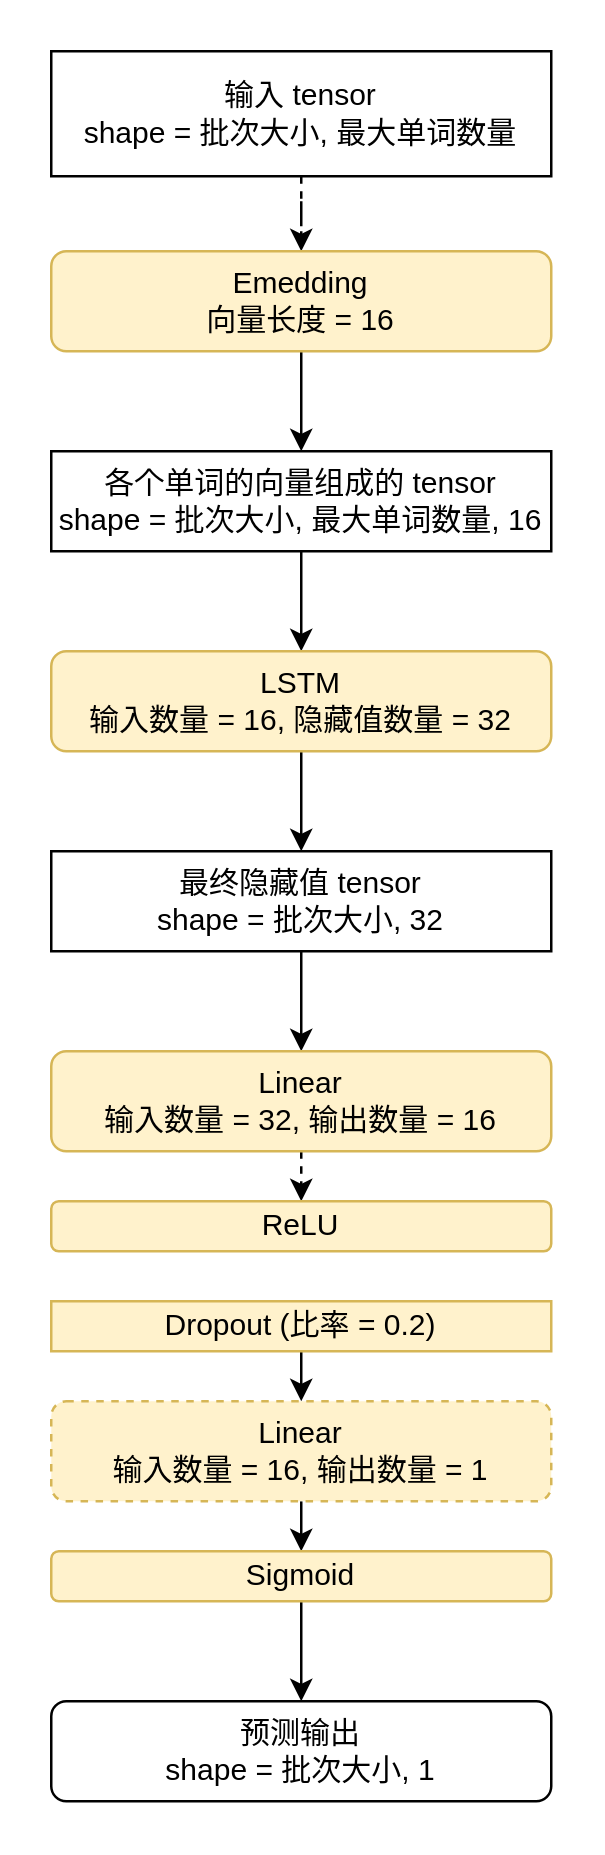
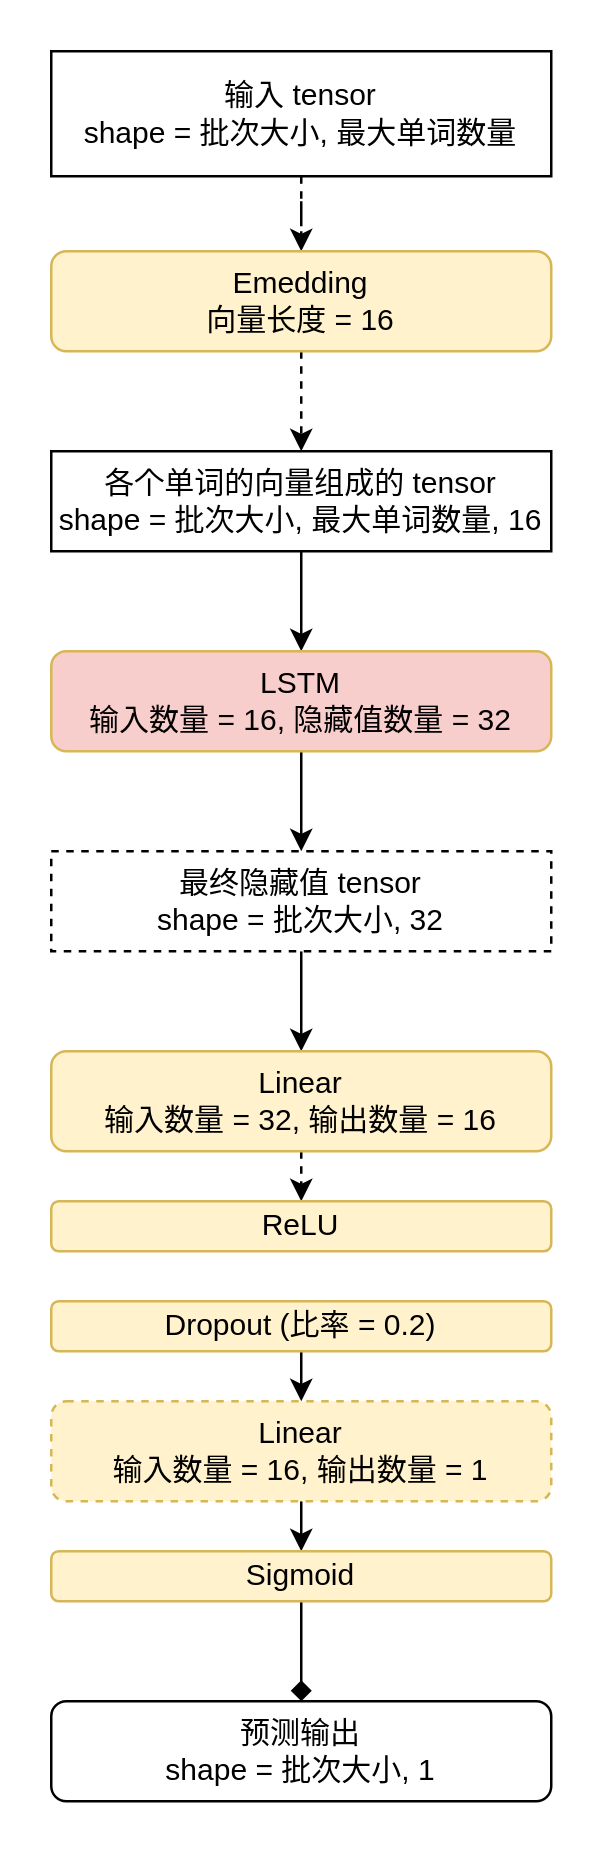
edge "Emedding 向量长度 = 16" -> "各个单词的向量组成的 tensor shape = 批次大小, 最大单词数量, 16": style solid -> dashed
node "LSTM 输入数量 = 16, 隐藏值数量 = 32": fillcolor #fff2cc -> #f8cecc
node "最终隐藏值 tensor shape = 批次大小, 32": style solid -> dashed
node "Dropout (比率 = 0.2)": shape rectangle -> rounded rectangle
edge "Sigmoid" -> "预测输出 shape = 批次大小, 1": arrowhead classic -> diamond
